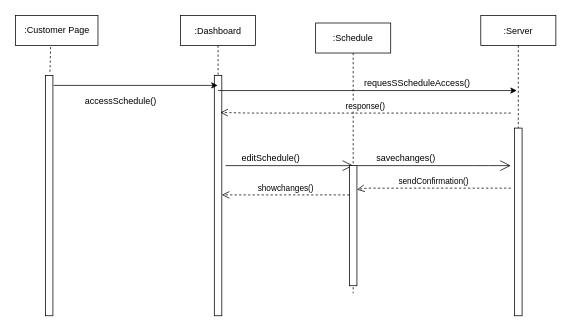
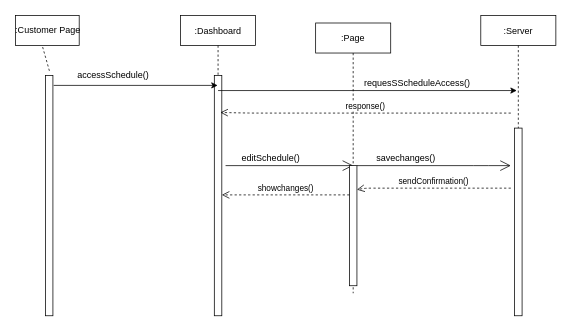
node ":Customer Page": size 83x30 -> 64x30
node ":Schedule": label ":Schedule" -> ":Page"
node "accessSchedule()": moved (120, 102) -> (113, 75)
